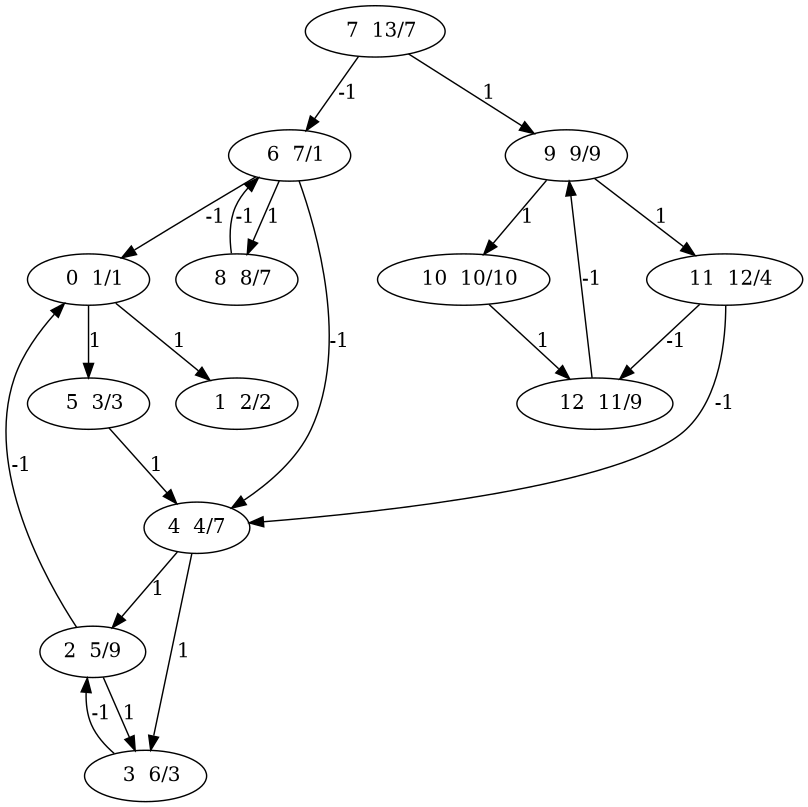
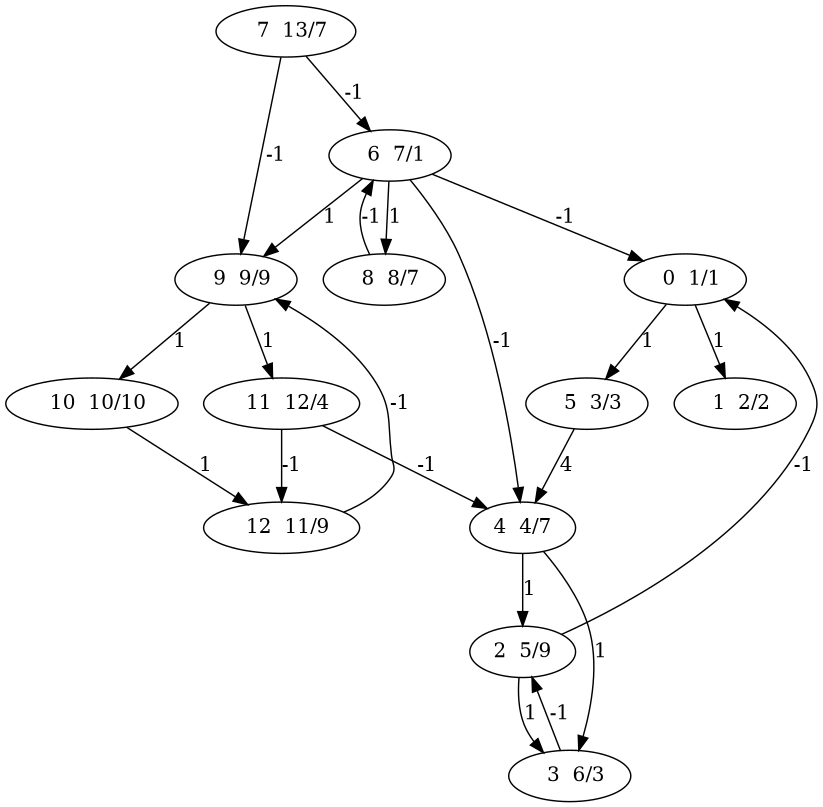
edge "7  13/7" -> "9  9/9": label "1" -> "-1"
edge "6  7/1" -> "9  9/9": added, label "1"
edge "5  3/3" -> "4  4/7": label "1" -> "4"
